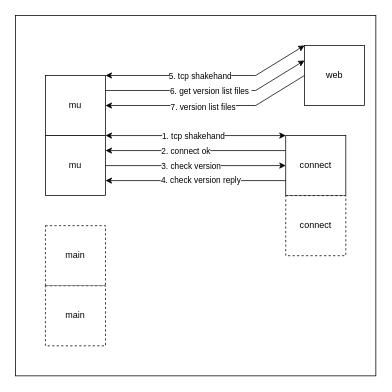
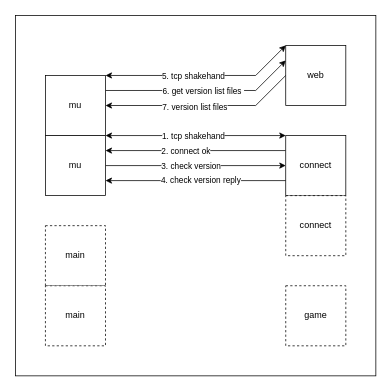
node "web": moved (334, 75) -> (315, 75)
node "game": added
